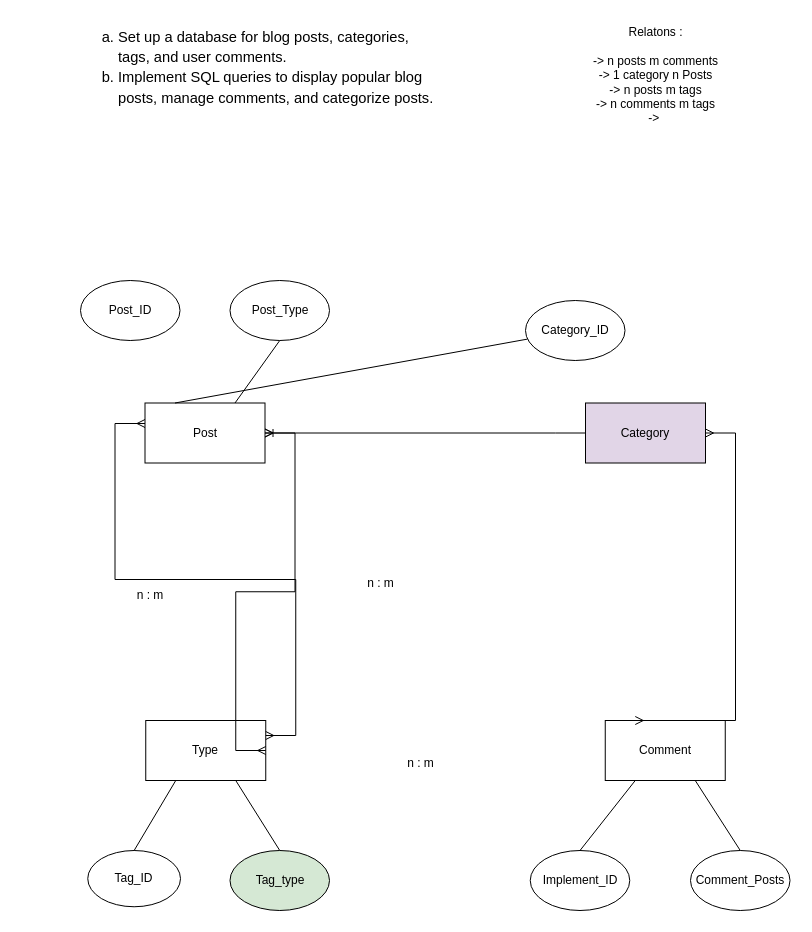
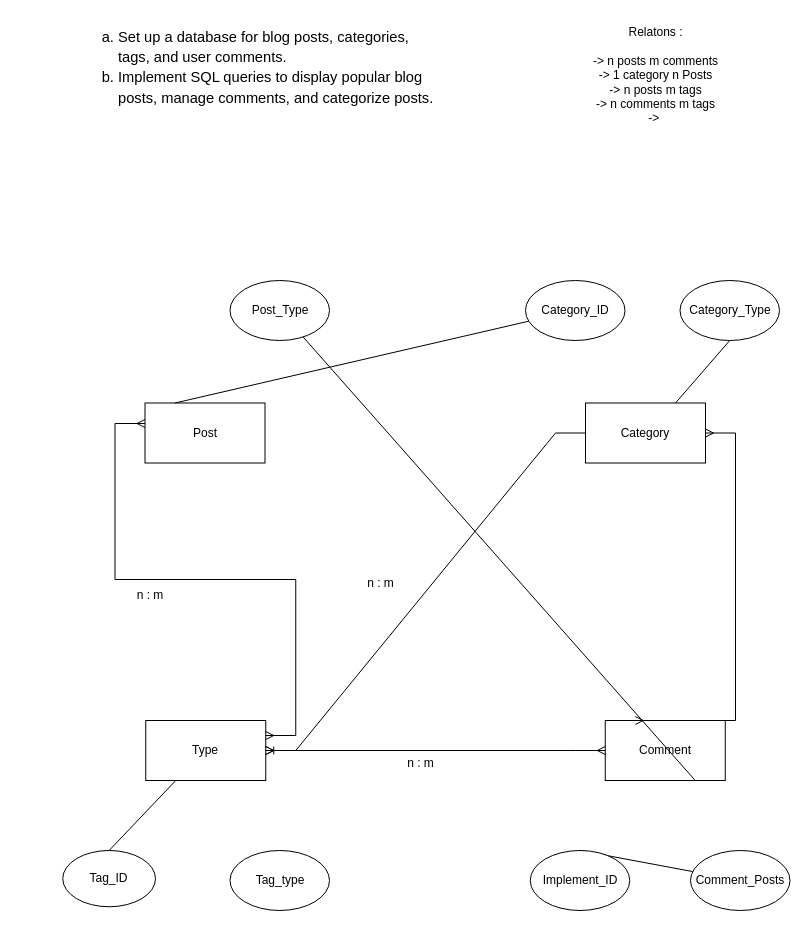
node "Post_ID": removed
node "Category_Type": added
node "Category_ID": moved (575, 331) -> (575, 311)
edge "Post_Type" -- "Post": removed
edge "Category_Type" -- "Category": added
edge "Category" -> "Post": now "Category" -> "Type"
node "Category": fillcolor #e1d5e7 -> #ffffff
edge "Post" -- "Type": now "Comment" -- "Type"
edge "Comment" -- "Comment_Posts": now "Comment" -- "Post_Type"
edge "Type" -- "Tag_type": removed
edge "Comment" -- "Implement_ID": now "Comment_Posts" -- "Implement_ID"
node "Tag_ID": moved (134, 879) -> (109, 879)
node "Tag_type": fillcolor #d5e8d4 -> #ffffff
